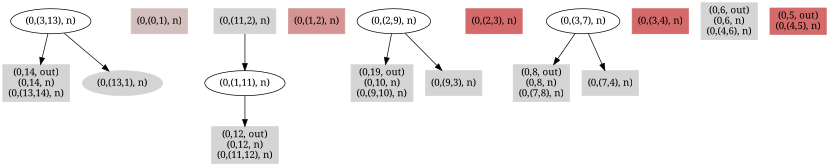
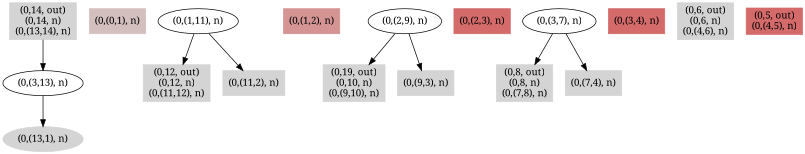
edge "(0,(3,13), n)" -> "(0,14, out) (0,14, n) (0,(13,14), n)": reversed
edge "(0,(11,2), n)" -> "(0,(1,11), n)": reversed
